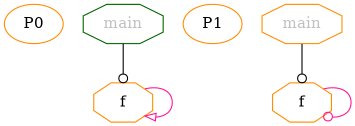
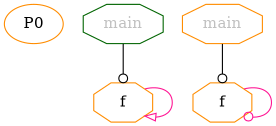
node "P1": removed
